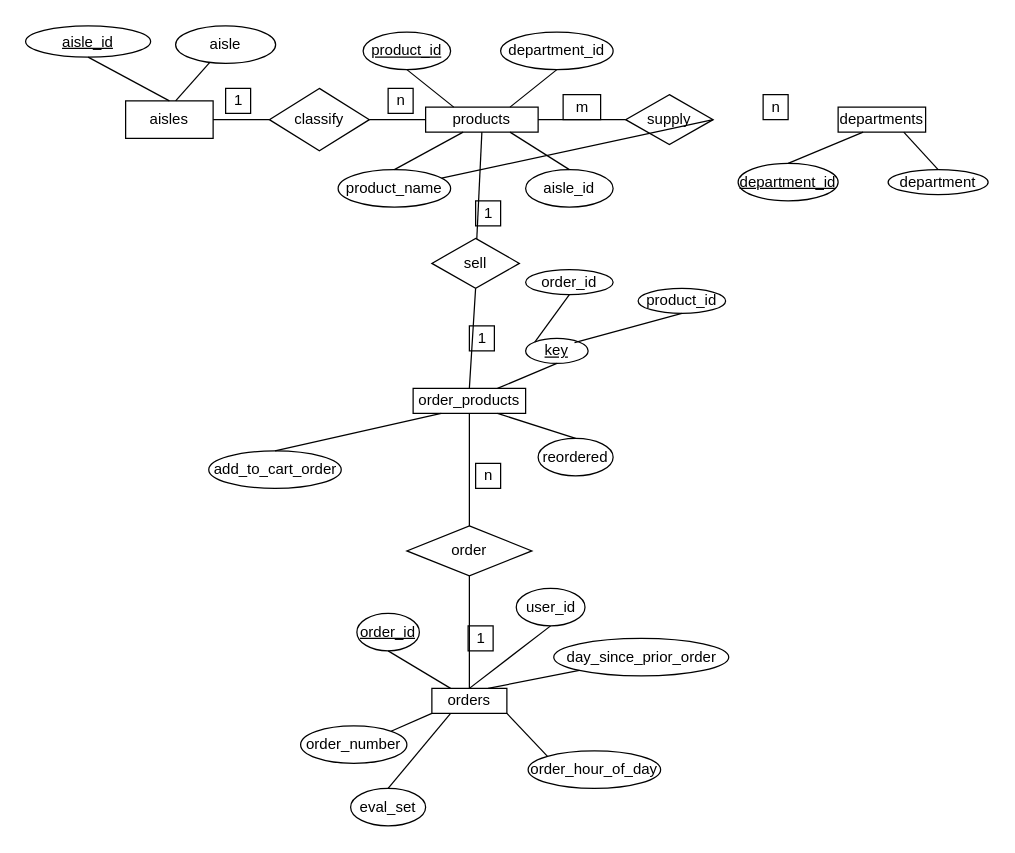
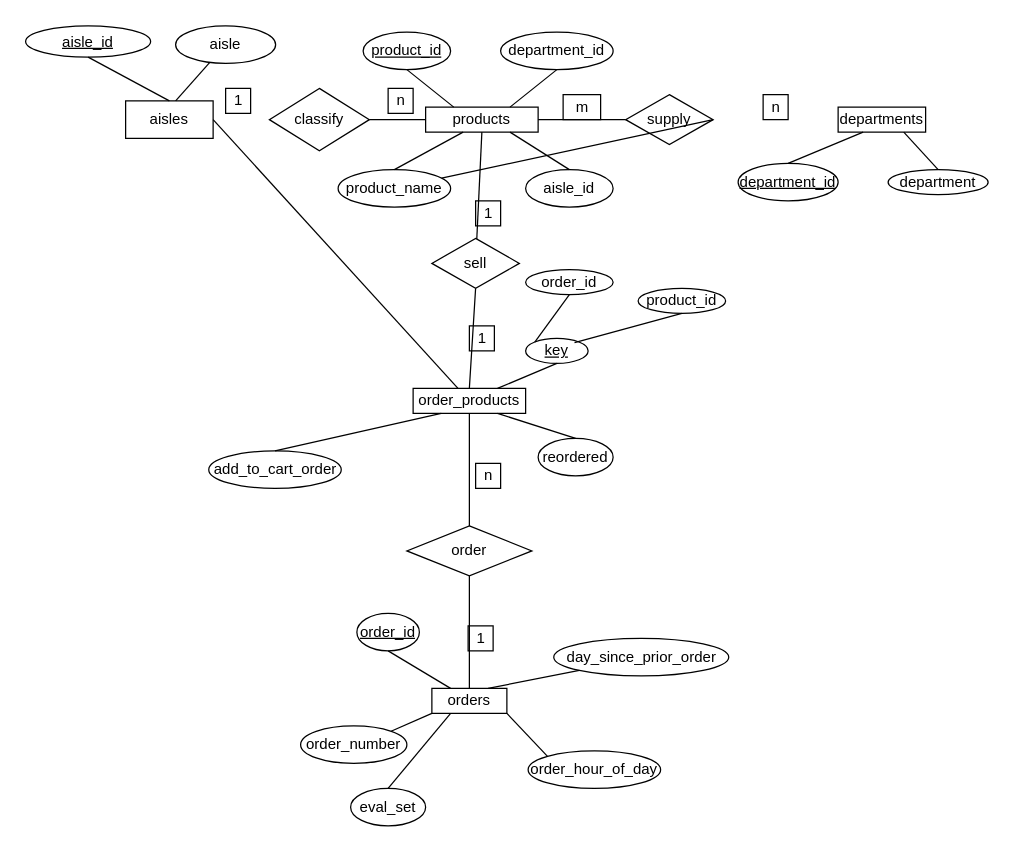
edge "aisles" -- "classify": now "aisles" -- "order_products"
node "user_id": removed
edge "user_id" -- "orders": removed
